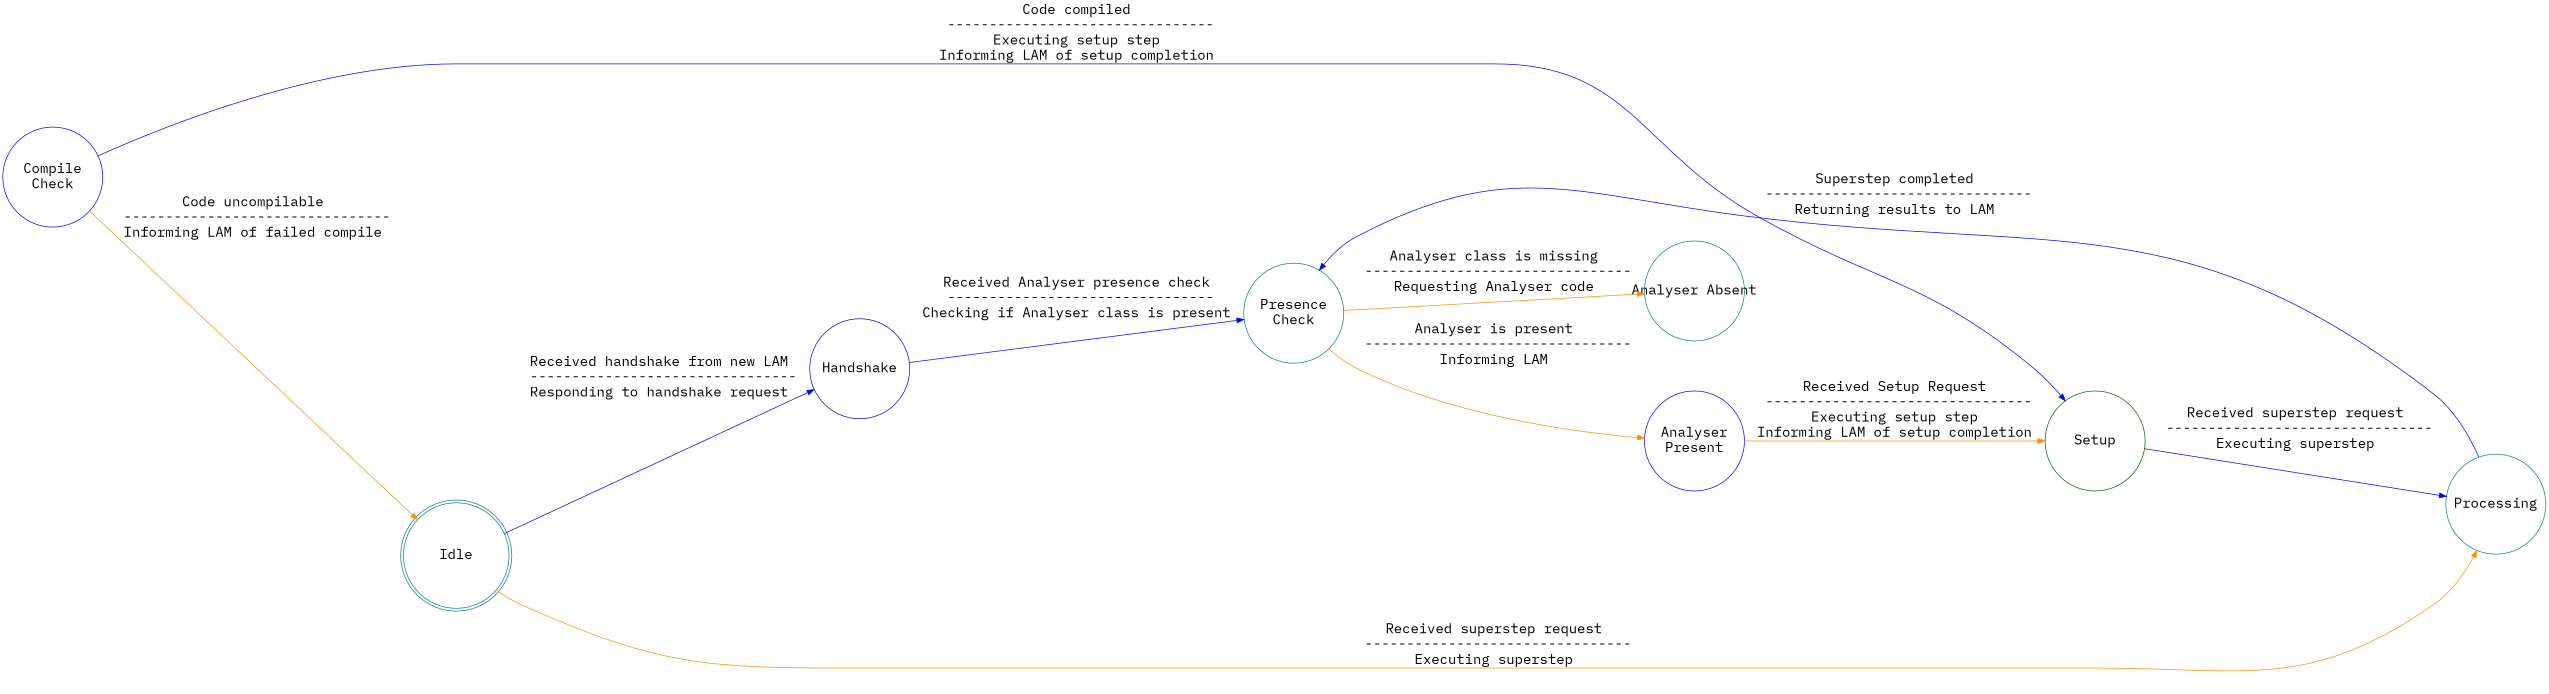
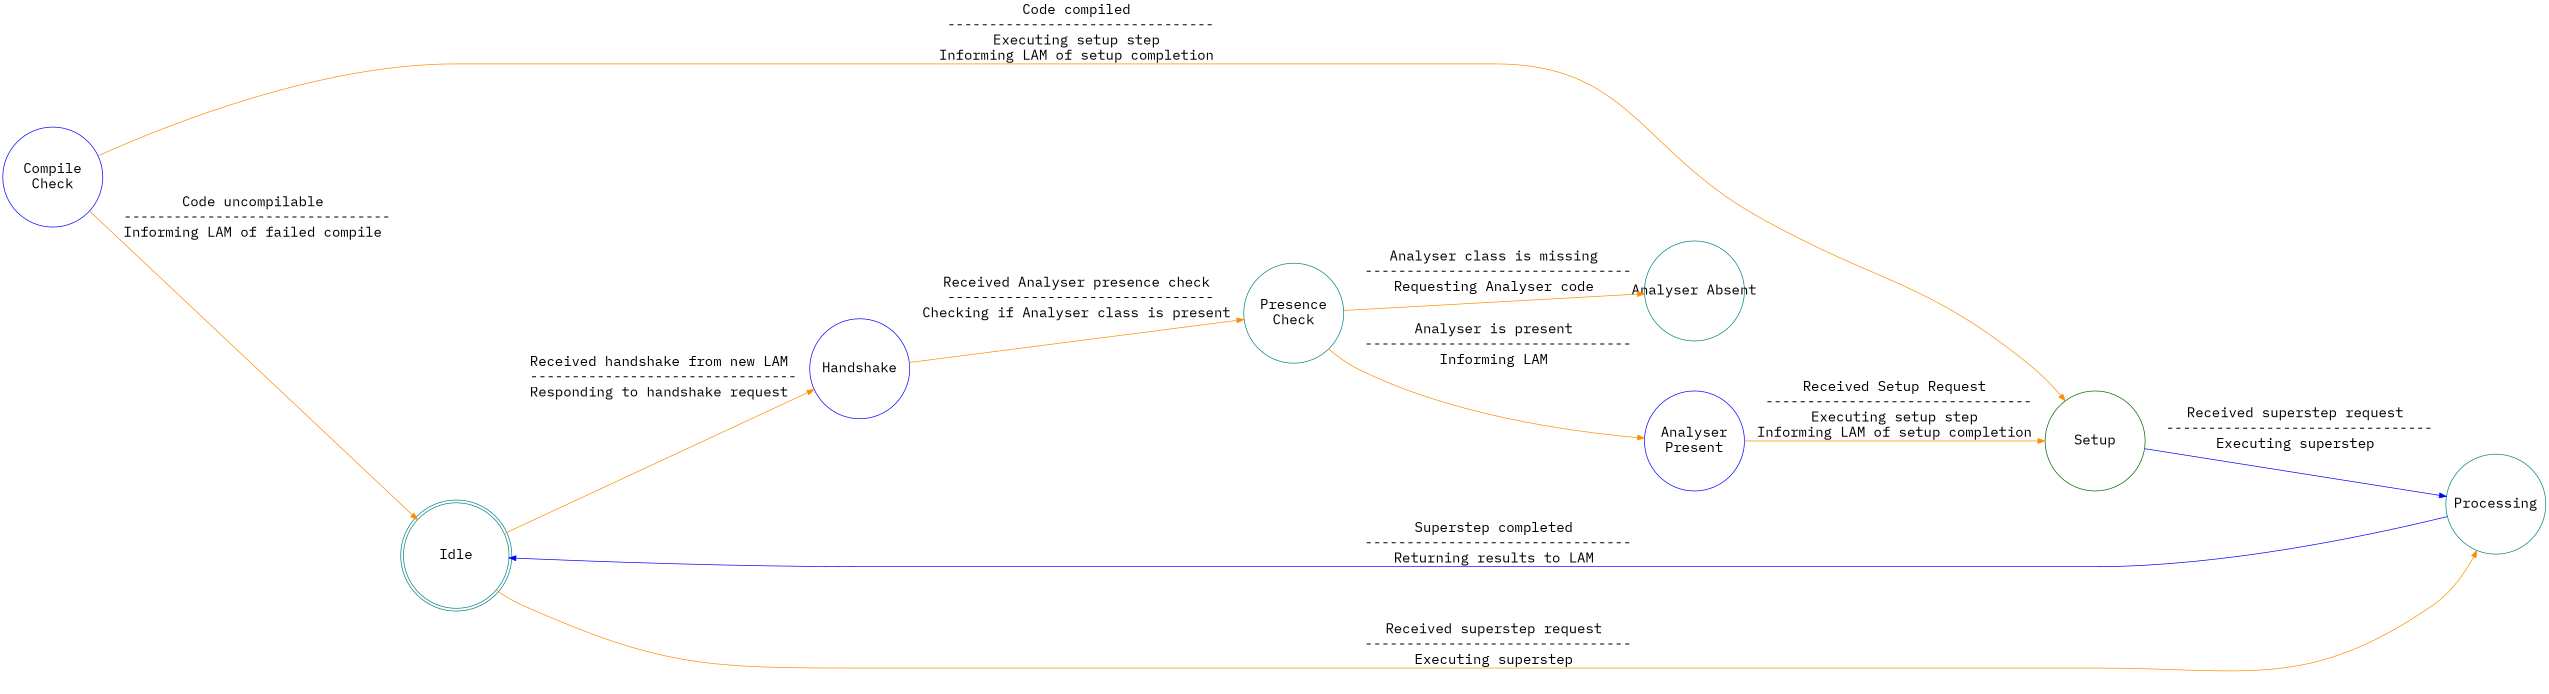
edge "Compile Check" -> "Setup": color blue -> darkorange
edge "Processing" -> "Presence Check": now "Processing" -> "Idle"
edge "Handshake" -> "Presence Check": color blue -> darkorange
edge "Idle" -> "Handshake": color blue -> darkorange
